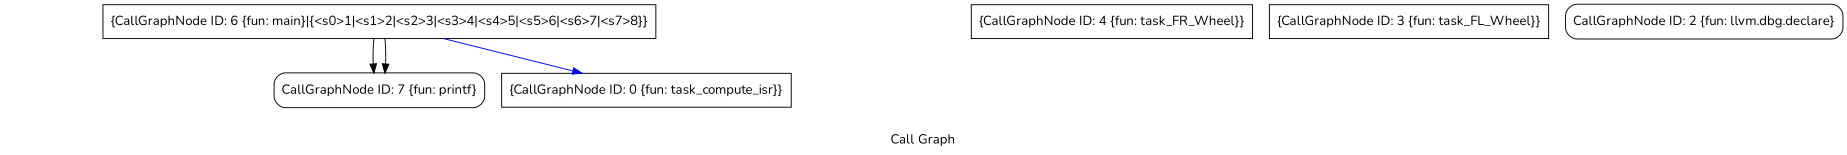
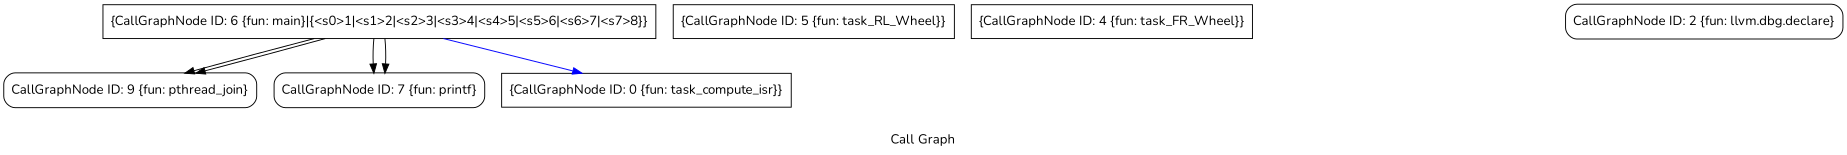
node "{CallGraphNode ID: 5 {fun: task_RL_Wheel}}": added
node "{CallGraphNode ID: 3 {fun: task_FL_Wheel}}": removed
node "CallGraphNode ID: 9 {fun: pthread_join}": added
